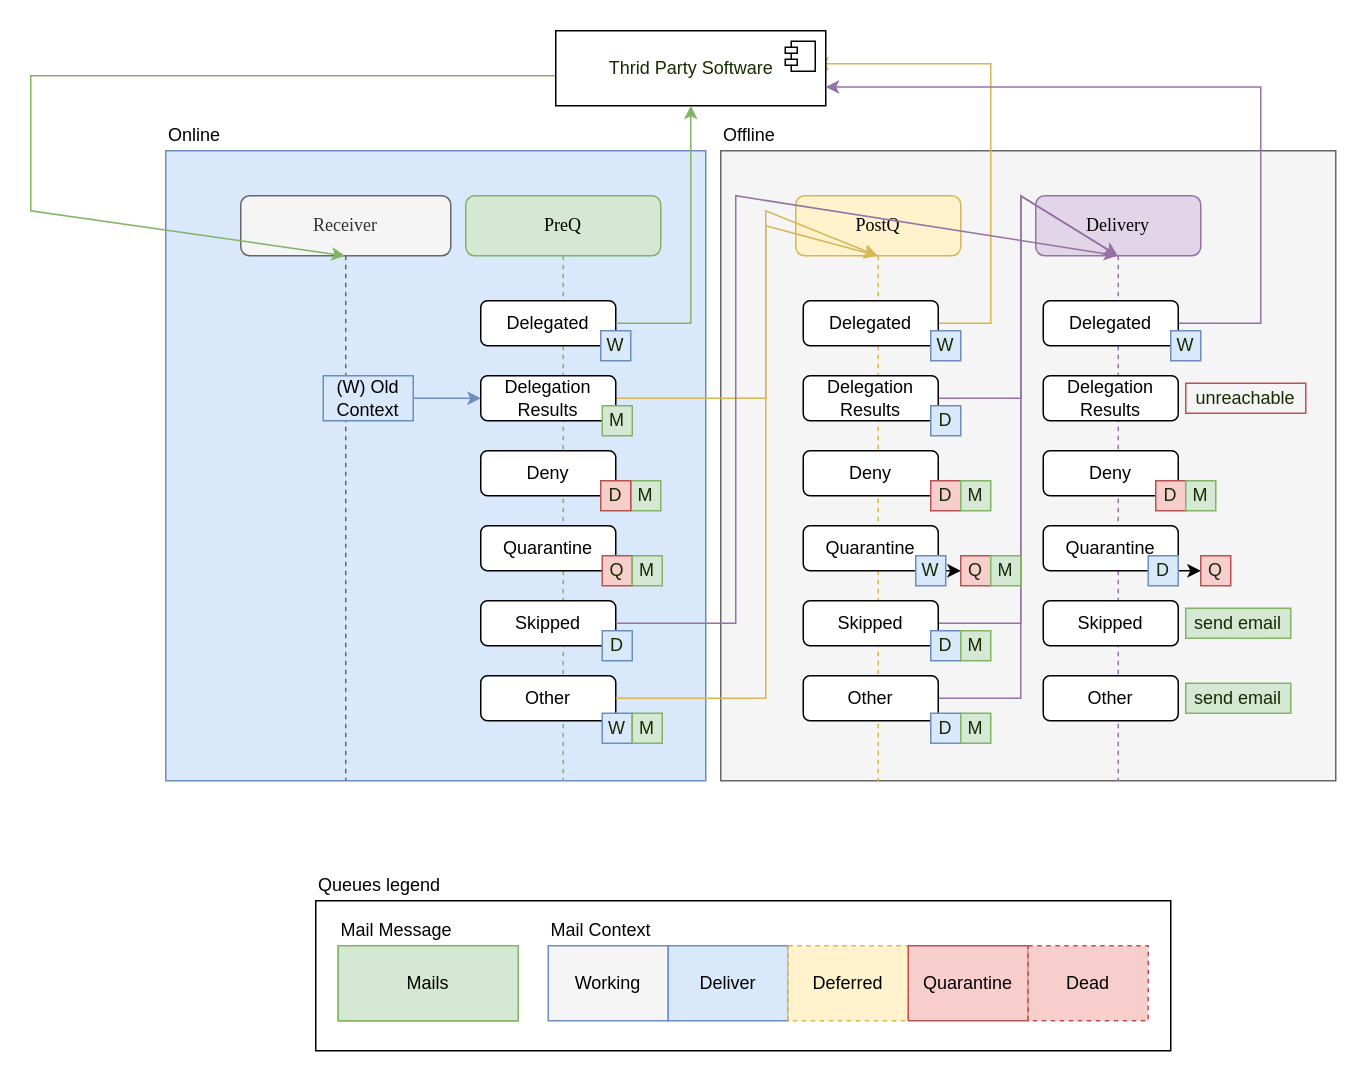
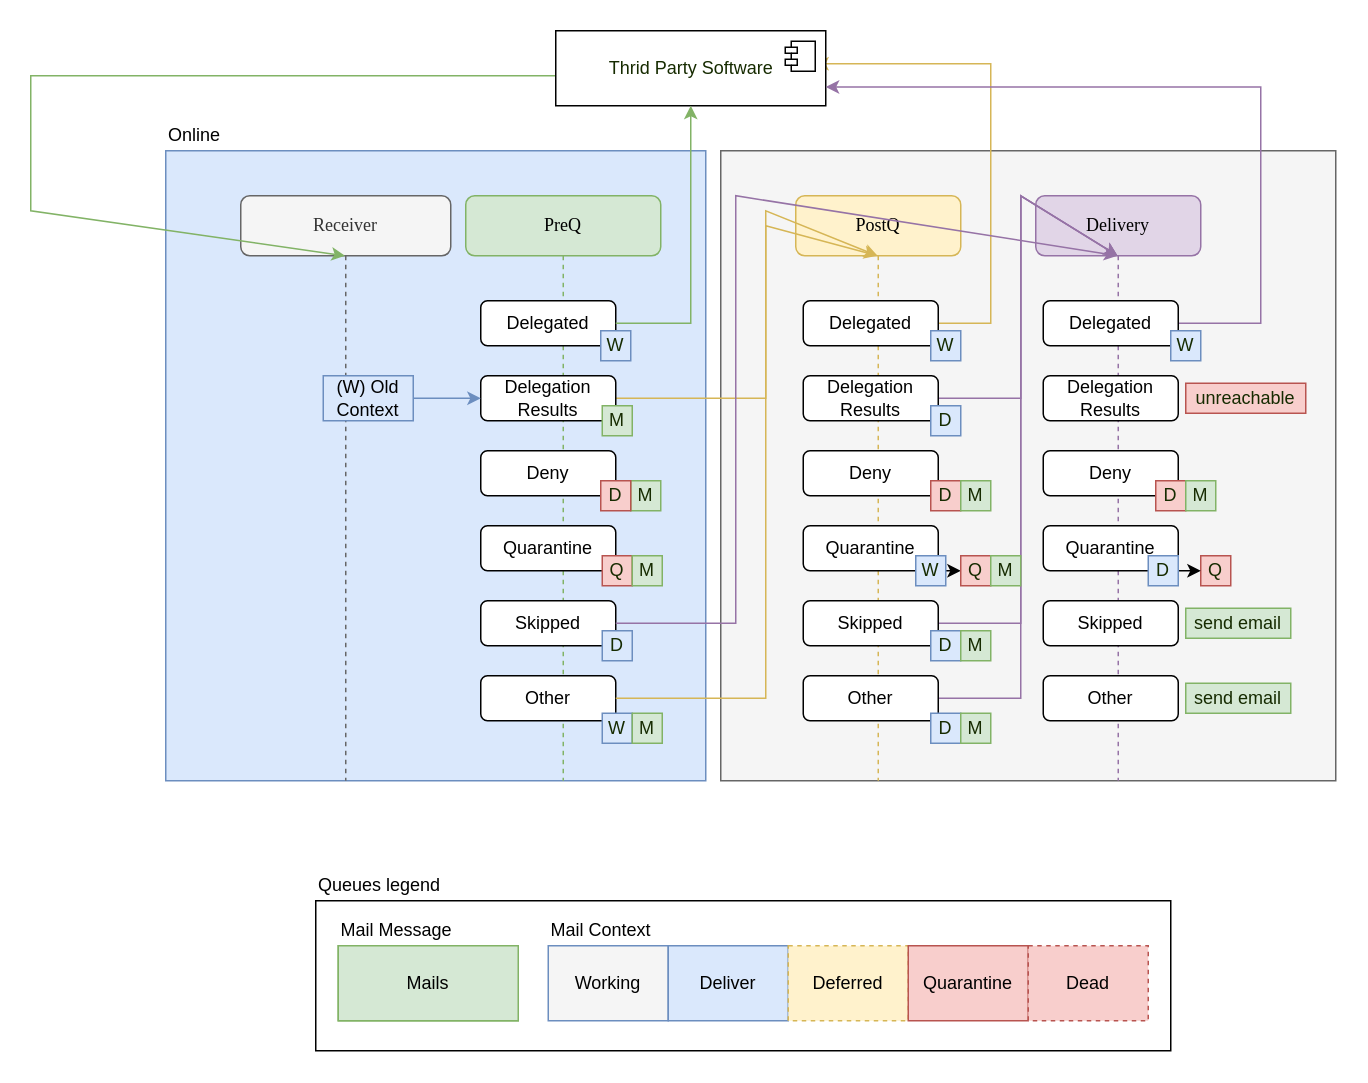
node "Offline": removed
node "unreachable": fillcolor #f5f5f5 -> #f8cecc
